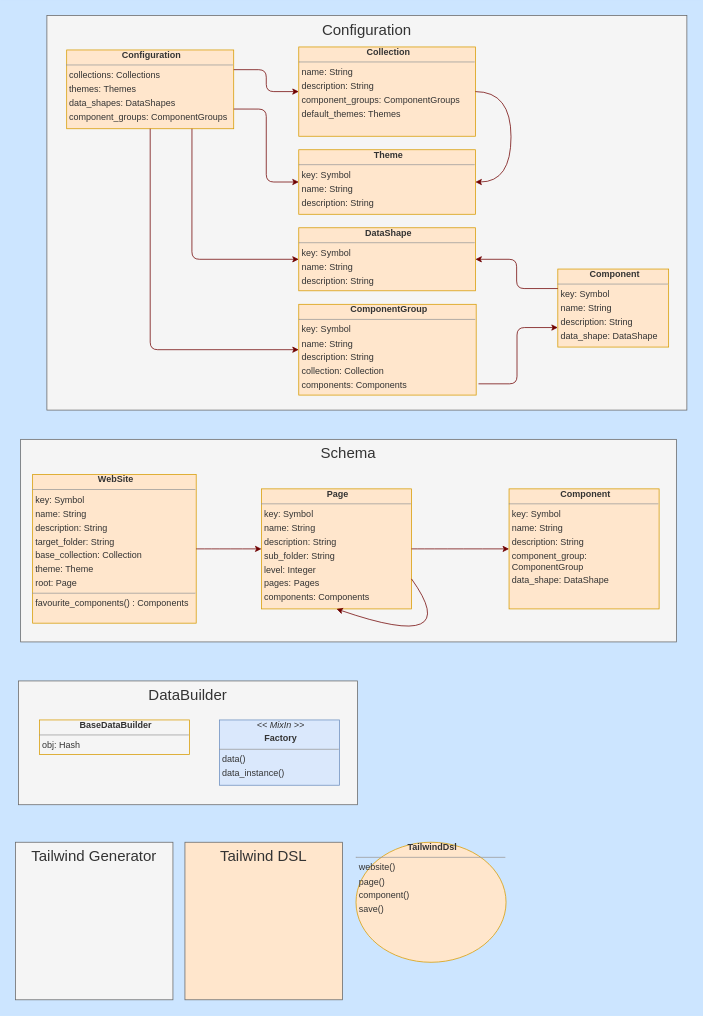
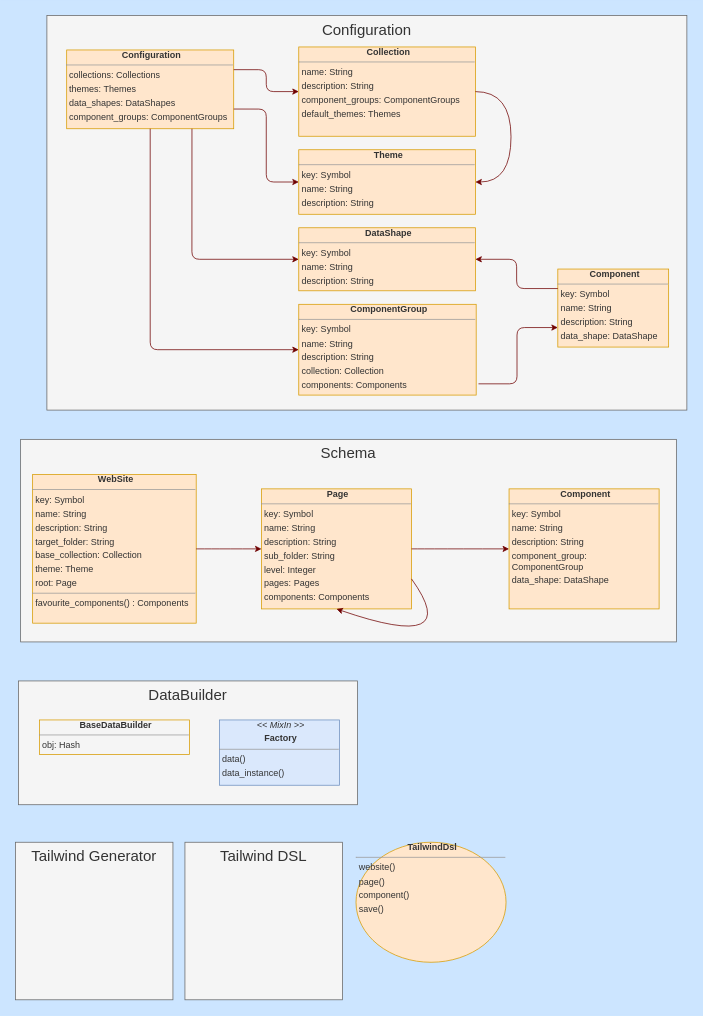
node "Tailwind DSL": fillcolor #ffe6cc -> #f5f5f5
